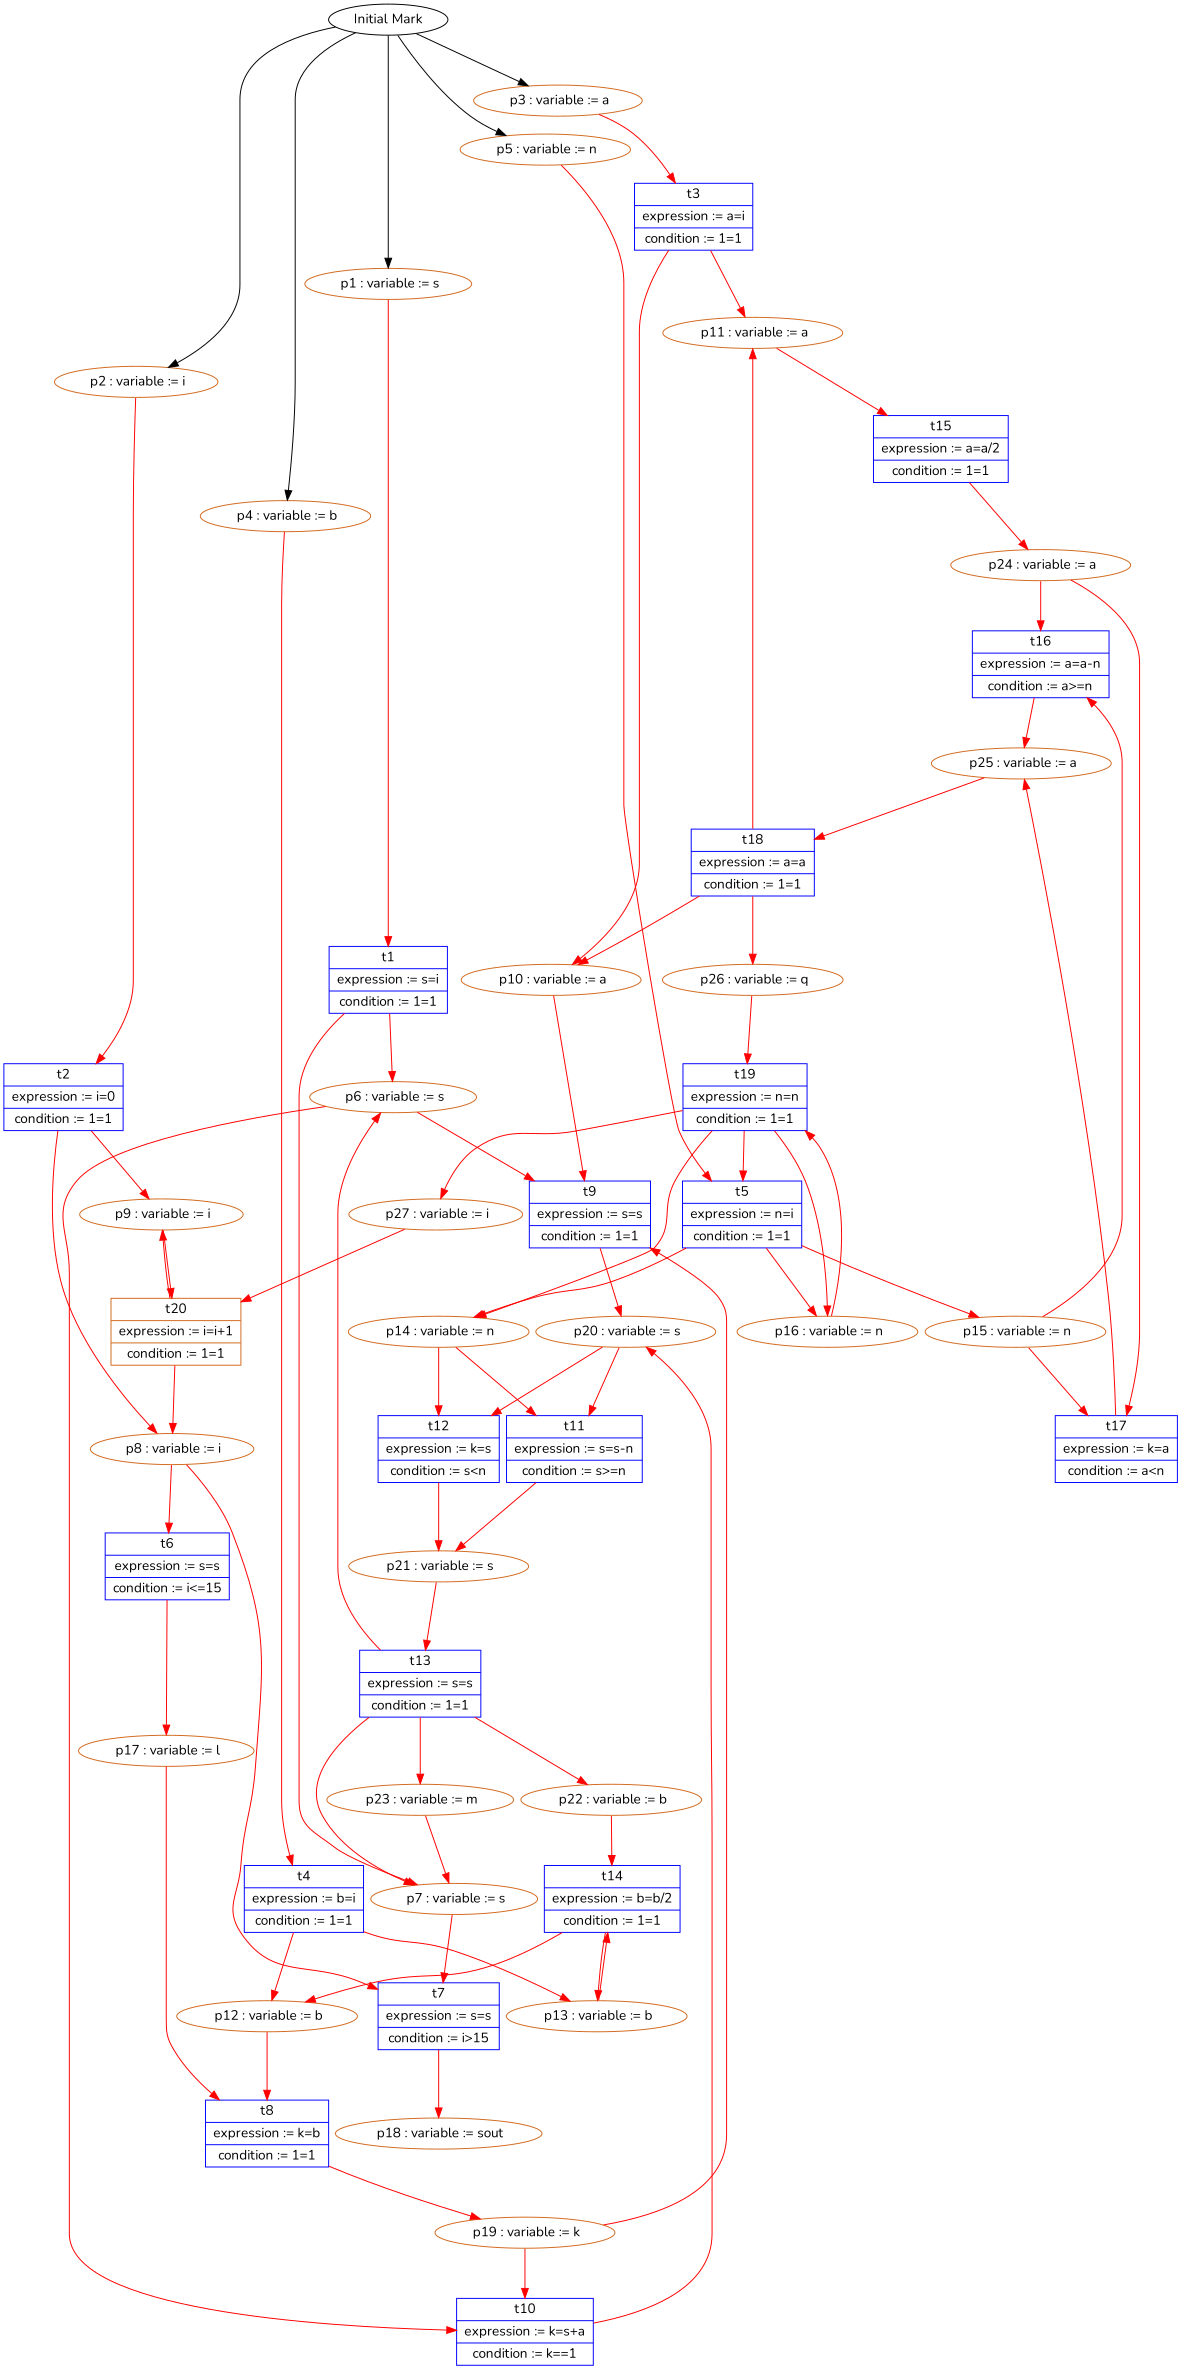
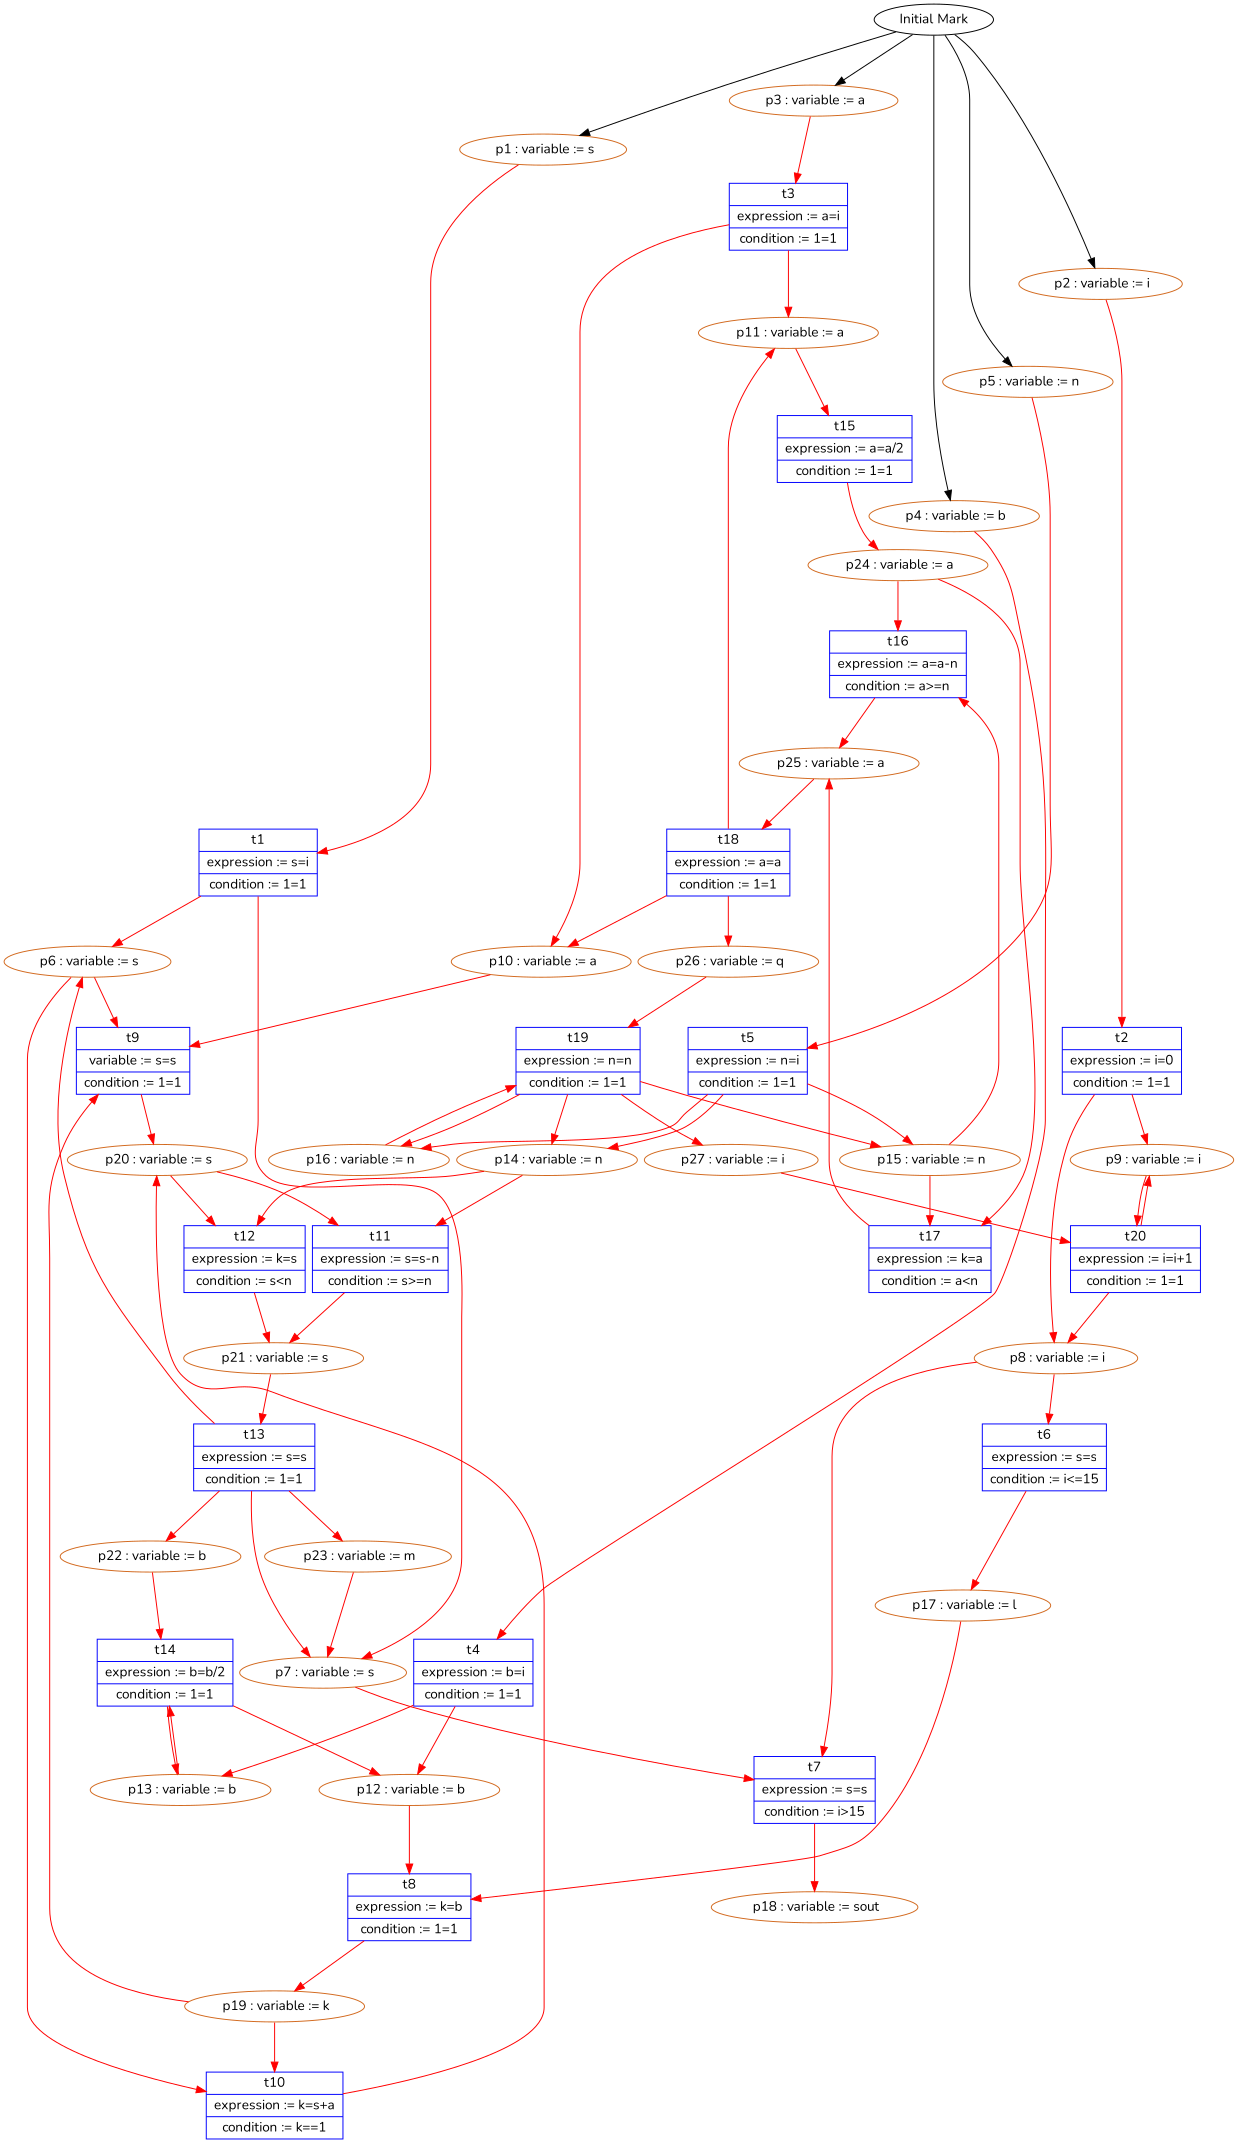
edge "t19" -> "t5": now "t19" -> "p15 : variable := n"
node "t9": text "expression := s=s" -> "variable := s=s"
node "t20": color chocolate -> blue
